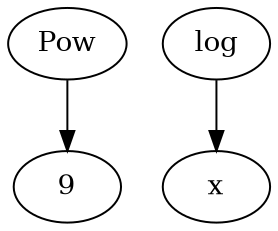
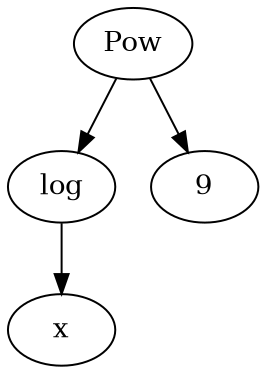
edge "Pow" -> "log": added
